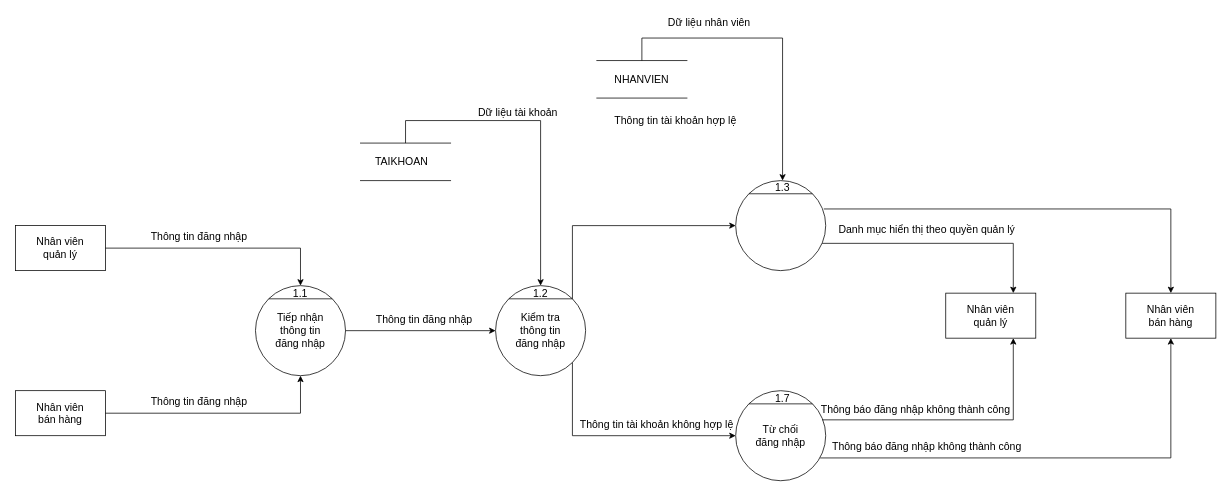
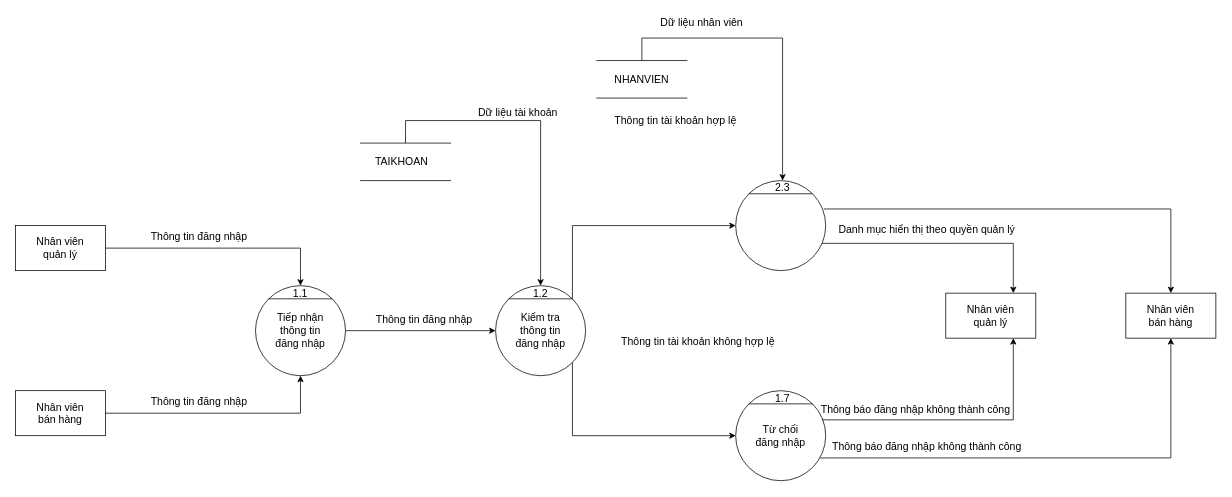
node "Dữ liệu nhân viên": moved (709, 23) -> (702, 23)
node "1.3": label "1.3" -> "2.3"
node "Thông tin tài khoản không hợp lệ": moved (657, 424) -> (698, 342)
